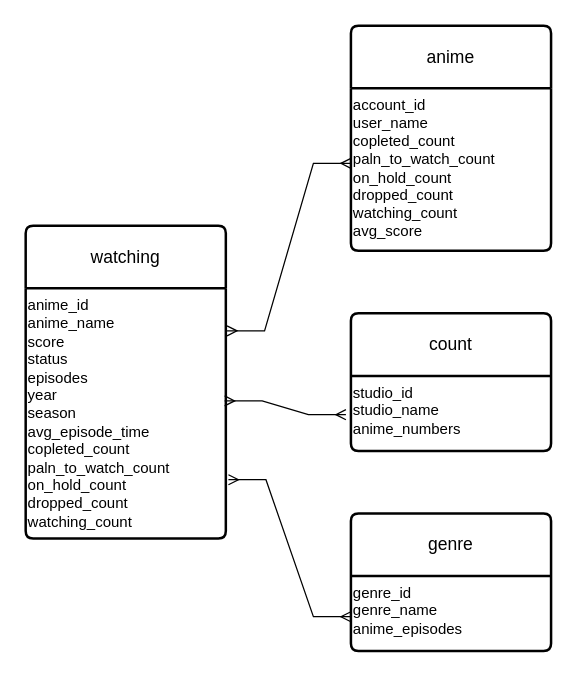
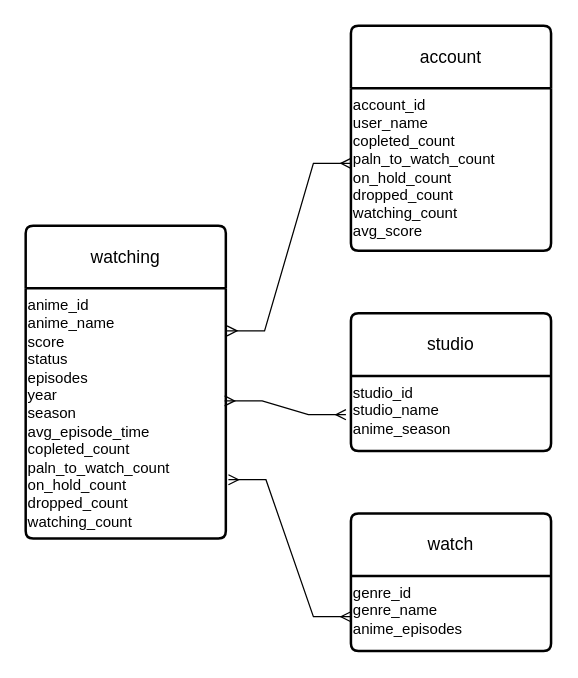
node "anime": label "anime" -> "account"
node "count": label "count" -> "studio"
node "studio_id studio_name anime_numbers": label "studio_id studio_name anime_numbers" -> "studio_id studio_name anime_season"
node "genre": label "genre" -> "watch"
